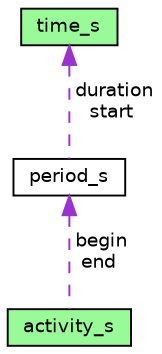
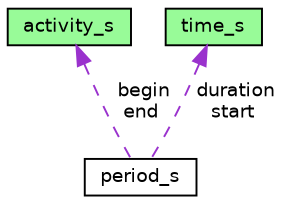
edge "activity_s" -> "period_s": reversed
